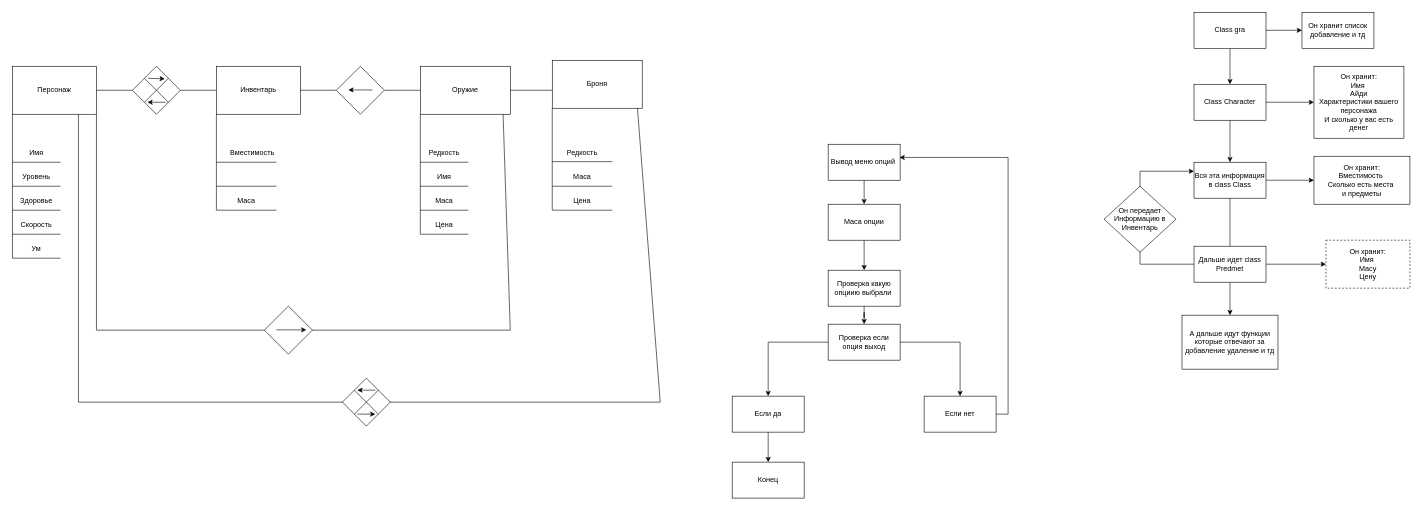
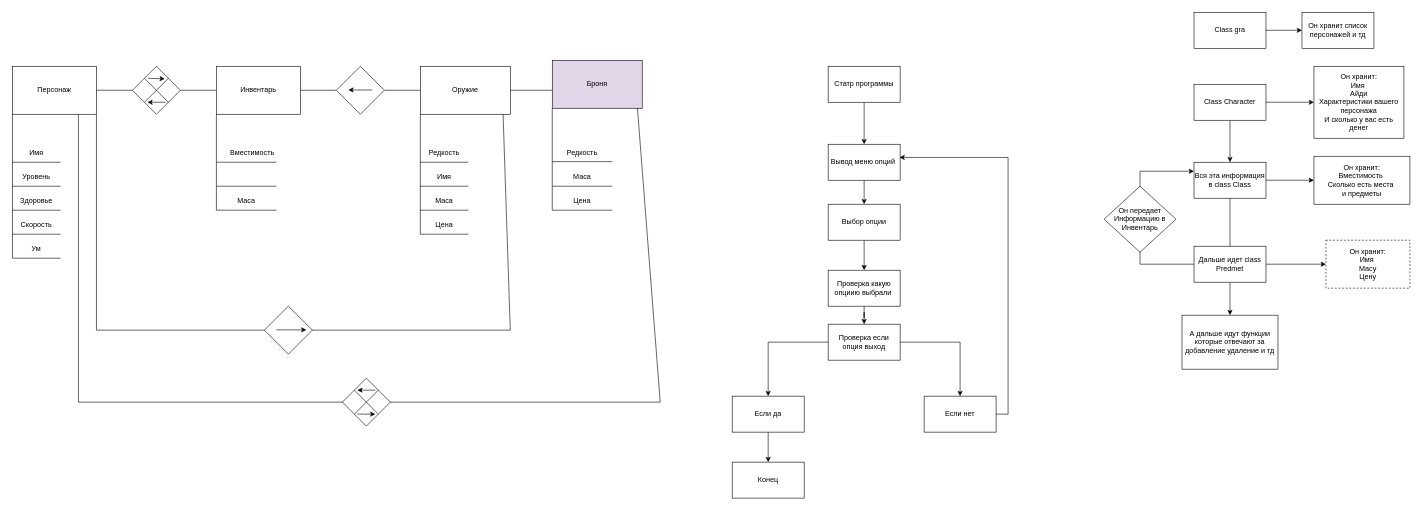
node "Он хранит список добавление и тд": label "Он хранит список добавление и тд" -> "Он хранит список персонажей и тд"
edge "Class gra" -> "Class Character": removed
node "Броня": fillcolor #ffffff -> #e1d5e7
node "Статр программы": added
edge "Статр программы" -> "Вывод меню опций": added
node "Маса опции": label "Маса опции" -> "Выбор опции"
